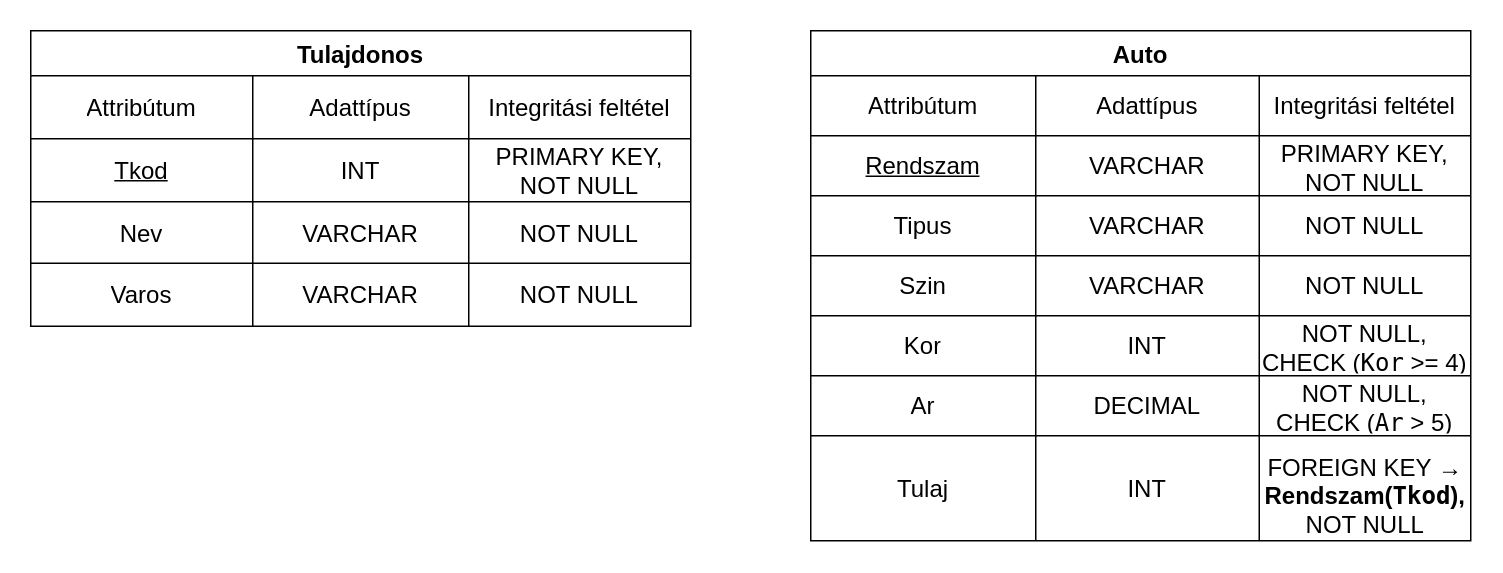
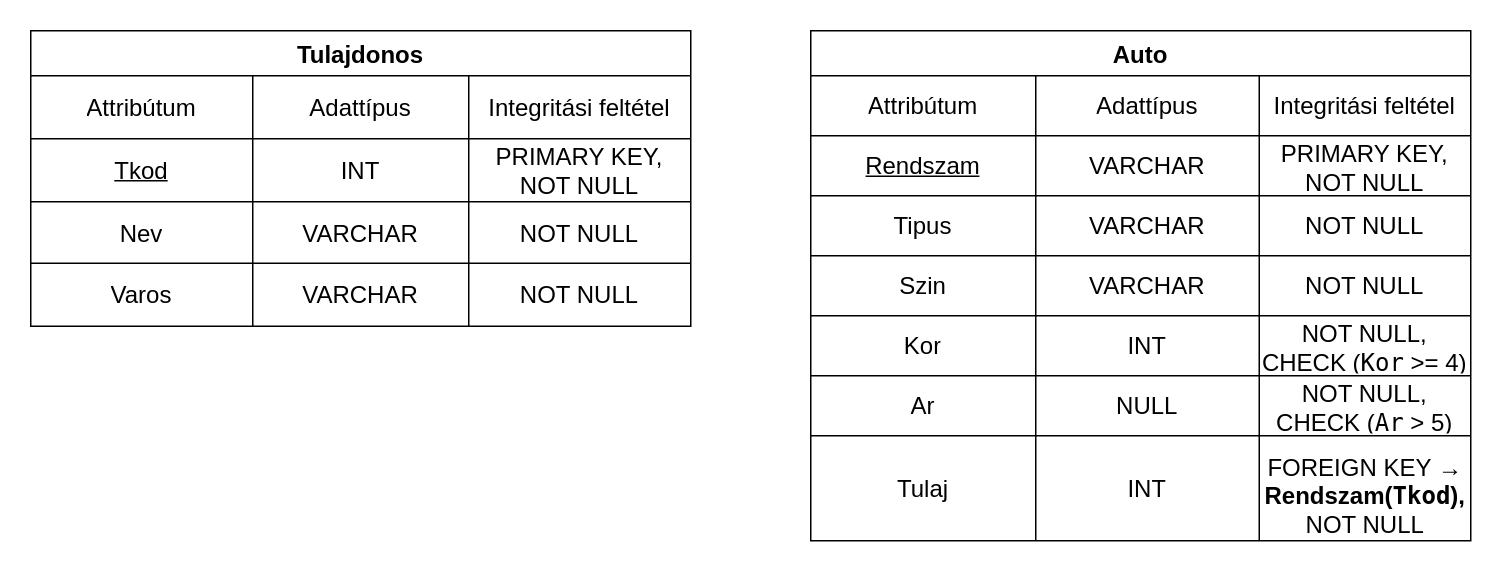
node "DECIMAL": label "DECIMAL" -> "NULL"
